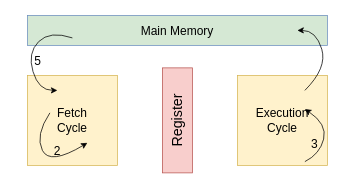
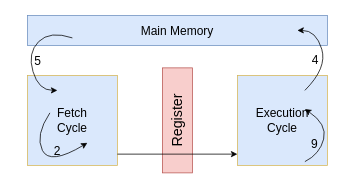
node "Main Memory": fillcolor #d5e8d4 -> #dae8fc
node "4": added
node "Fetch Cycle": fillcolor #fff2cc -> #dae8fc
node "Execution Cycle": fillcolor #fff2cc -> #dae8fc
node "3": label "3" -> "9"
edge "Fetch Cycle" -> "Execution Cycle": added
